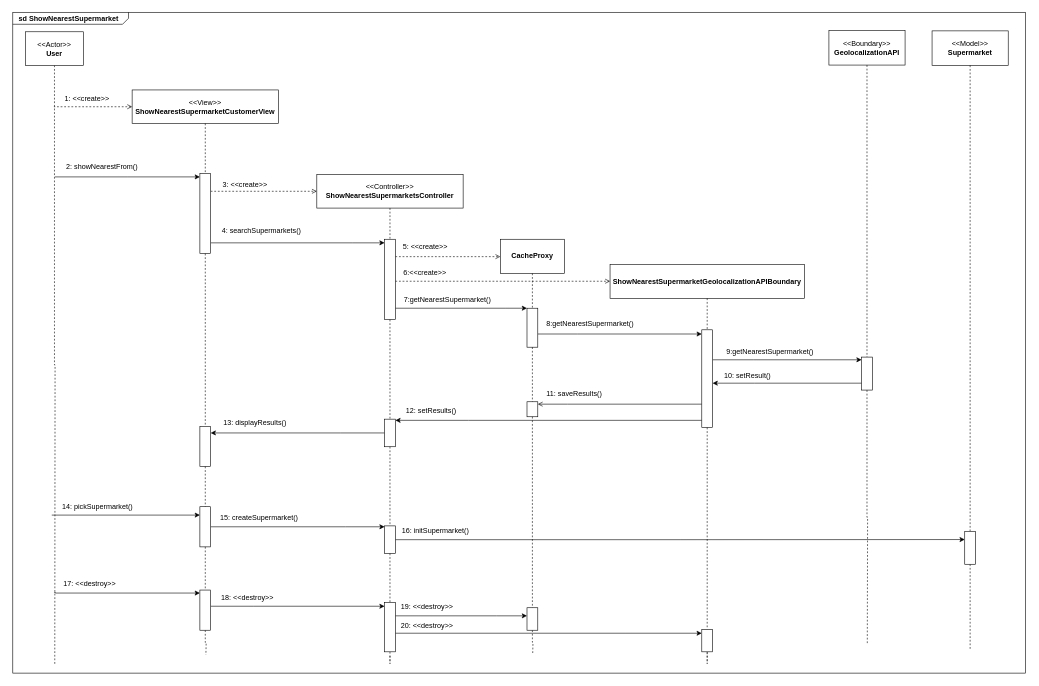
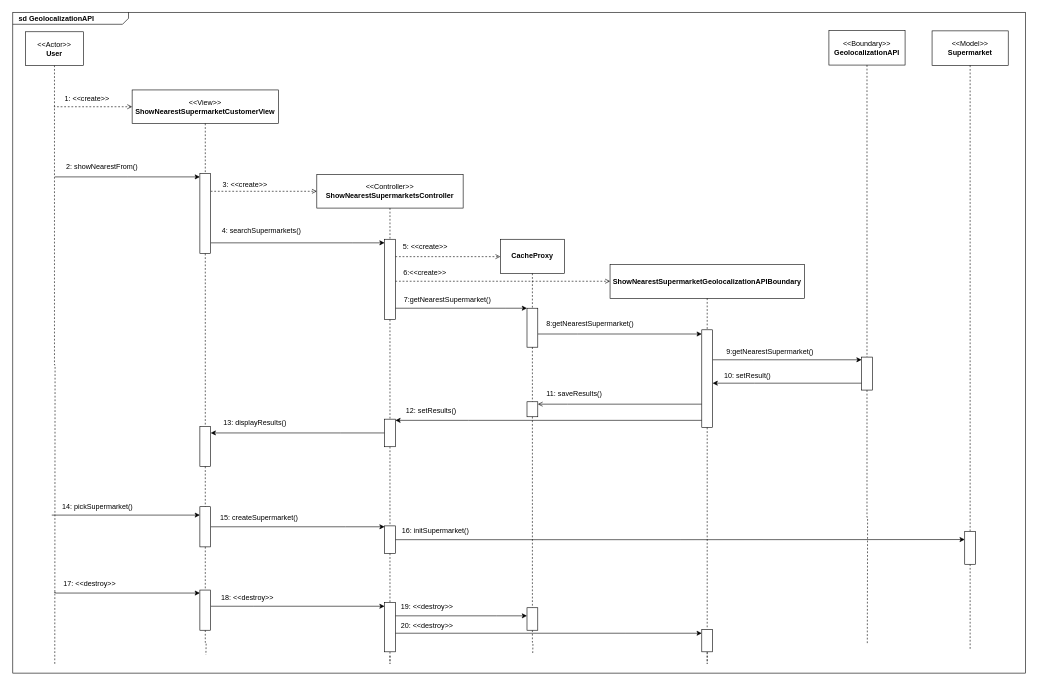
node "sd ShowNearestSupermarket": label "sd ShowNearestSupermarket" -> "sd GeolocalizationAPI"
